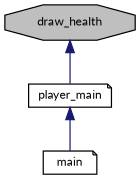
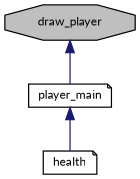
node "draw_health": label "draw_health" -> "draw_player"
node "main": label "main" -> "health"
